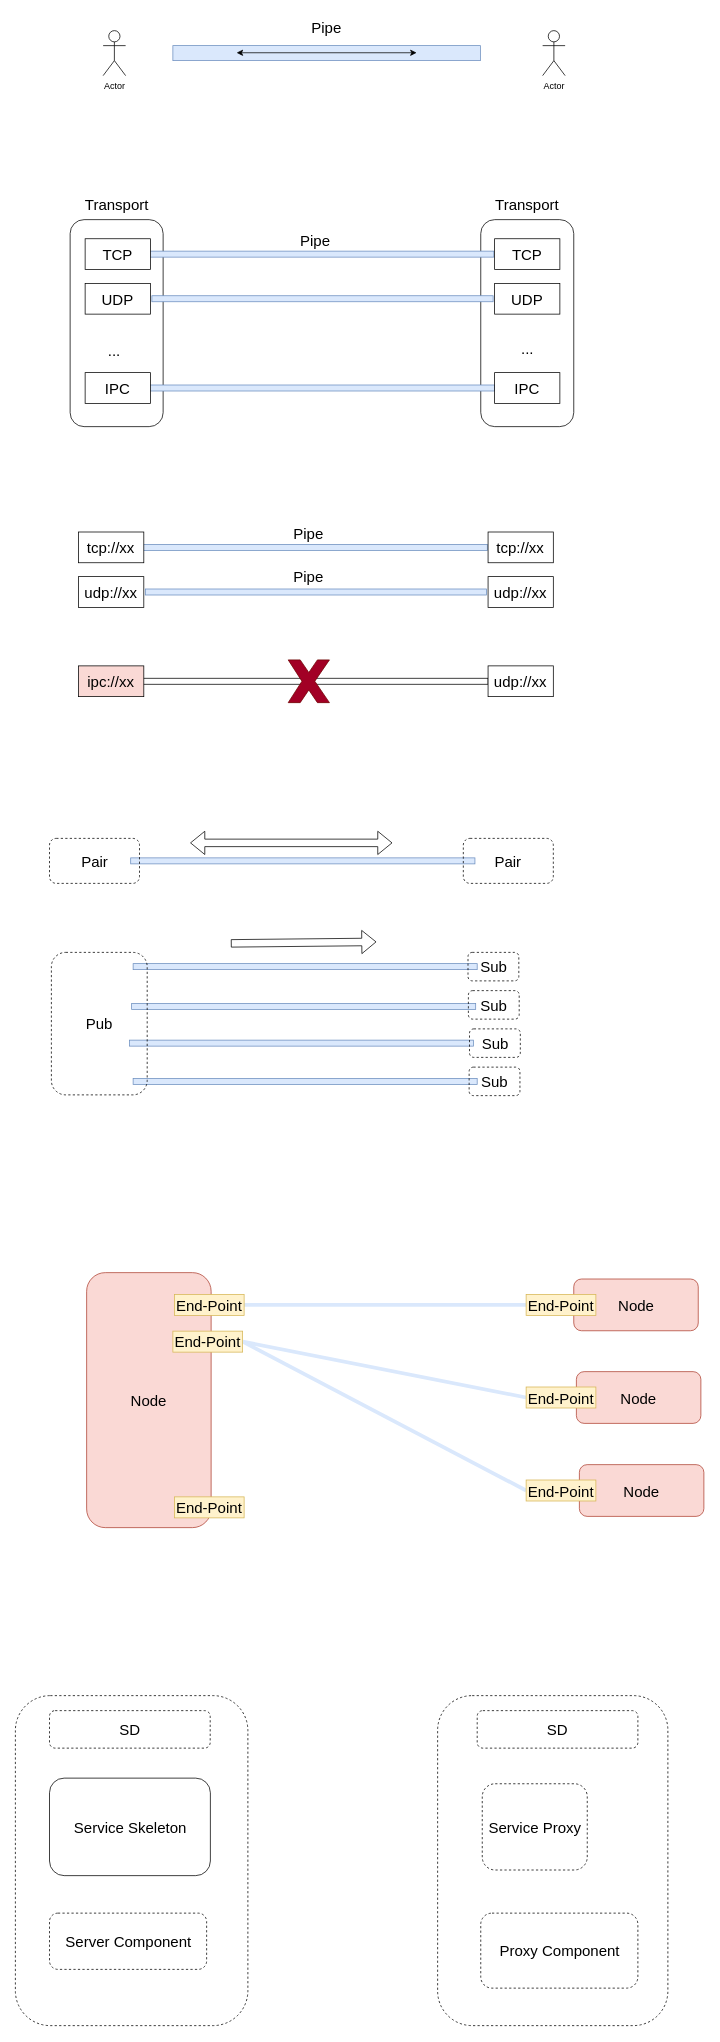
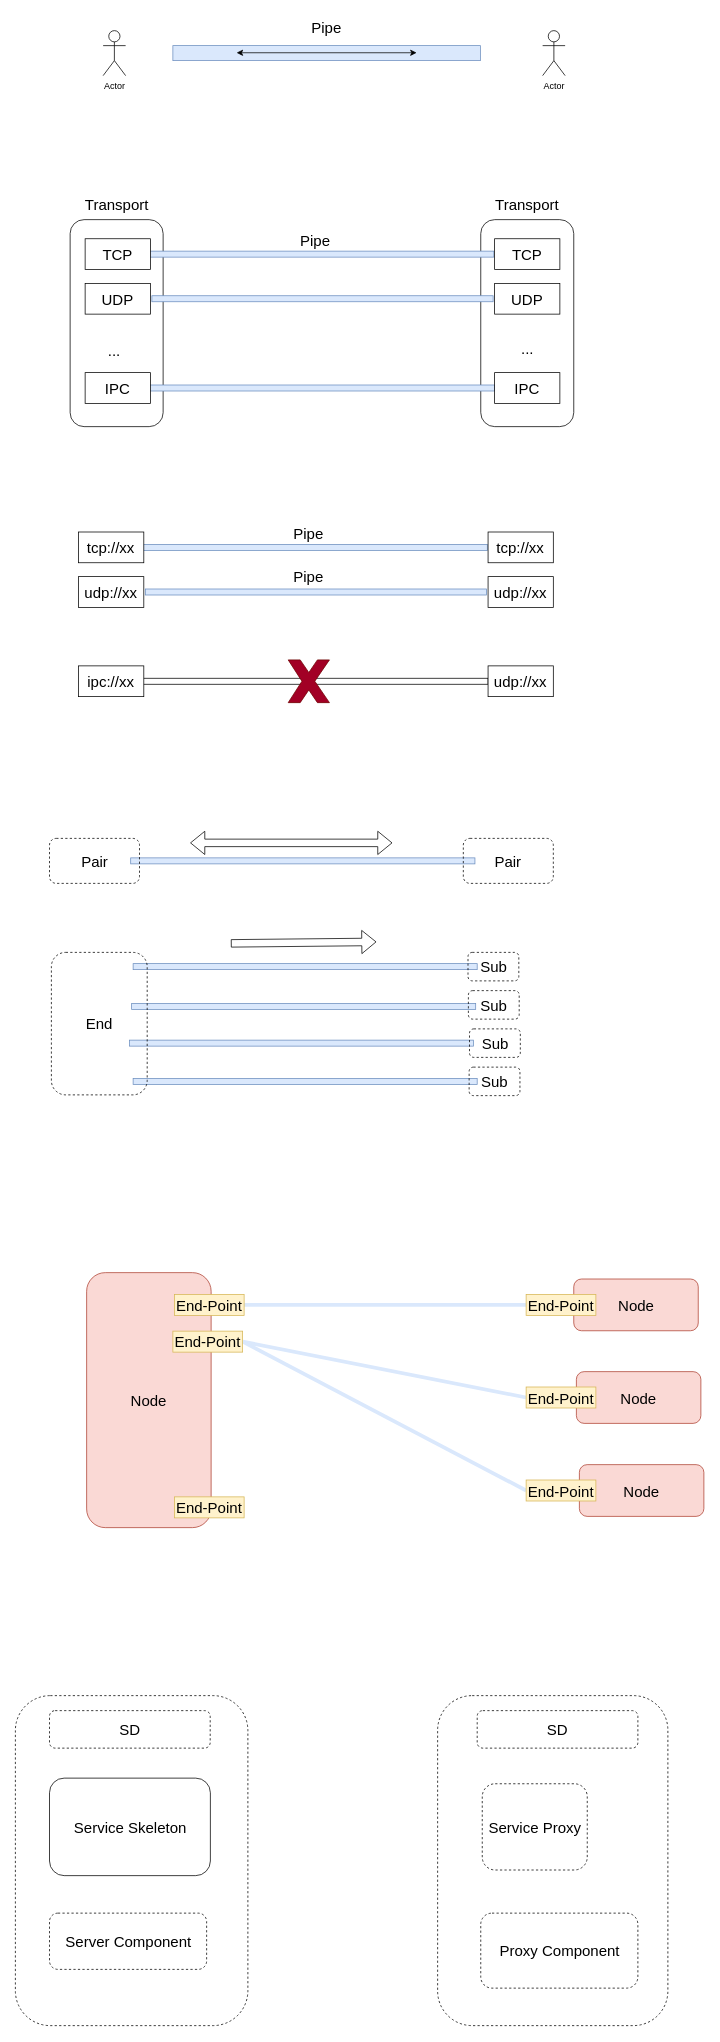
node "ipc://xx": fillcolor #fad9d5 -> #ffffff
node "Pub": label "Pub" -> "End"
